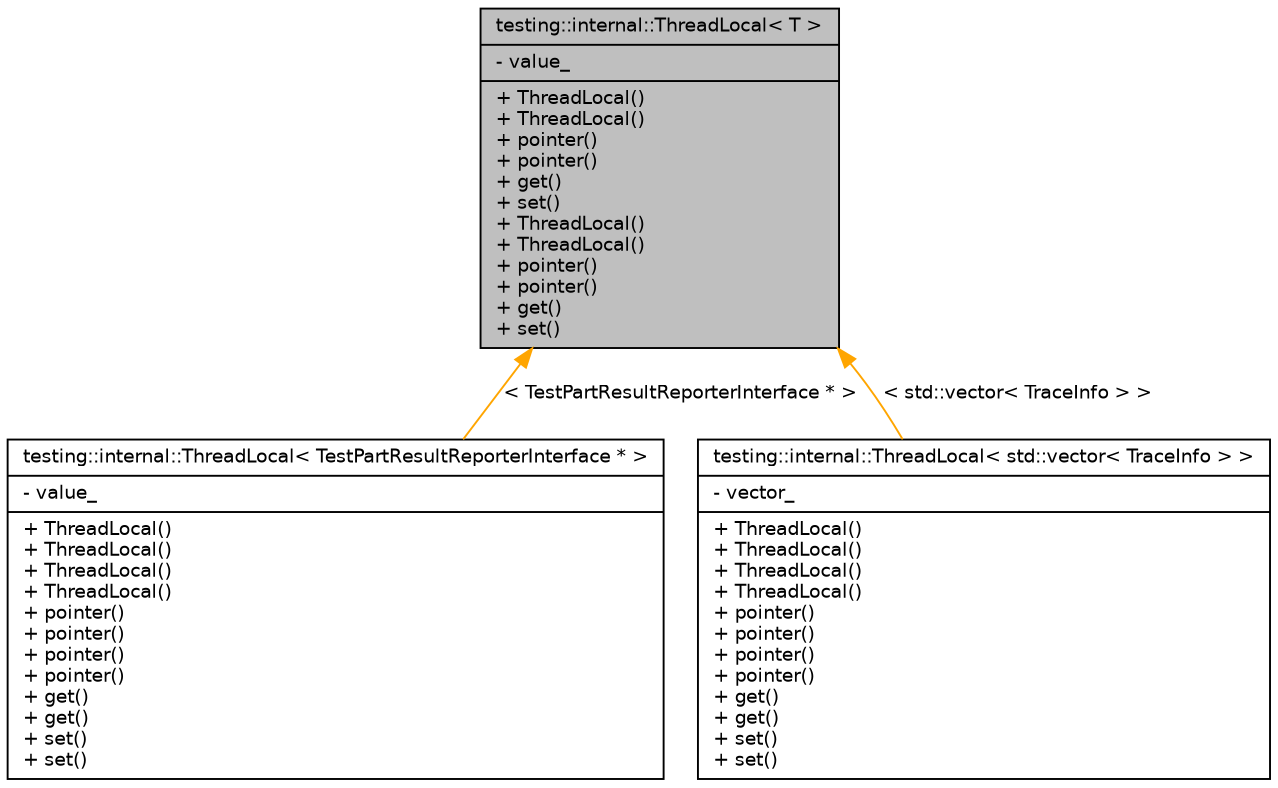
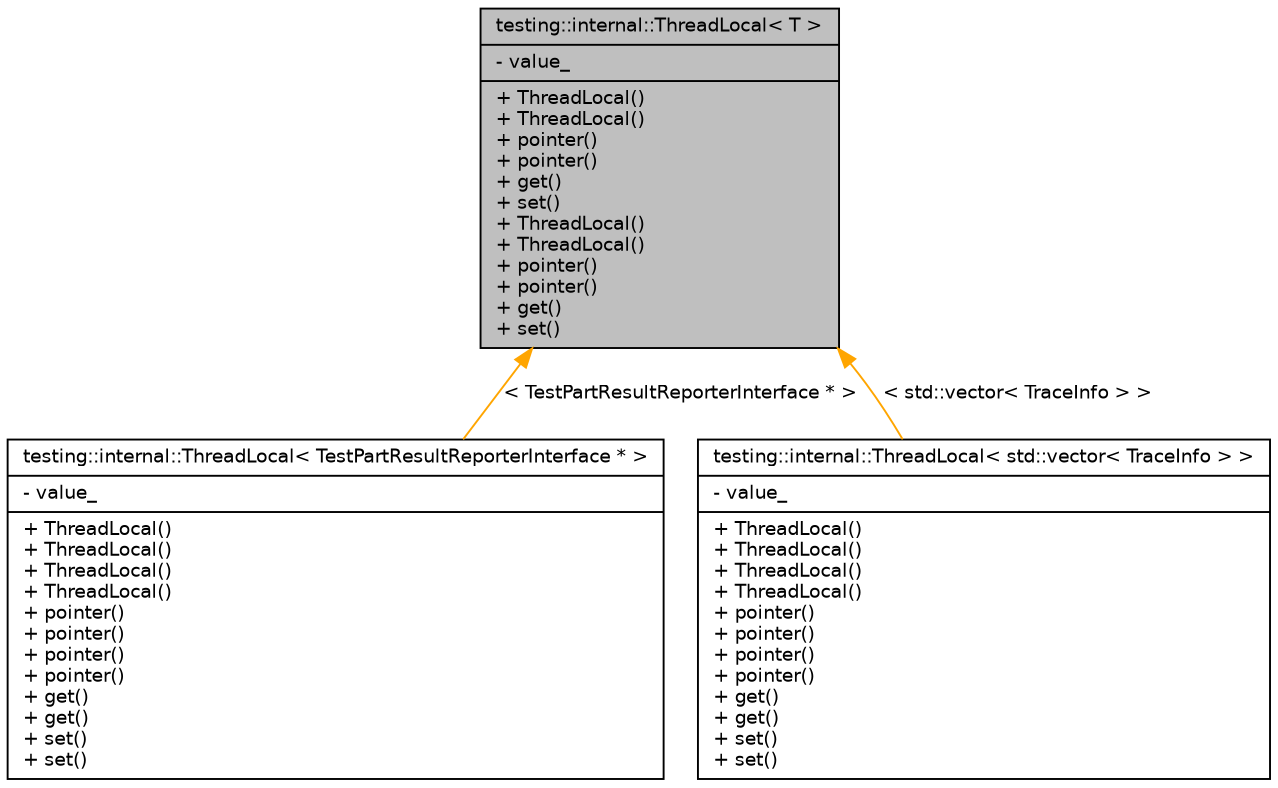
node "testing::internal::ThreadLocal< std::vector< TraceInfo > >": text "- vector_" -> "- value_"
